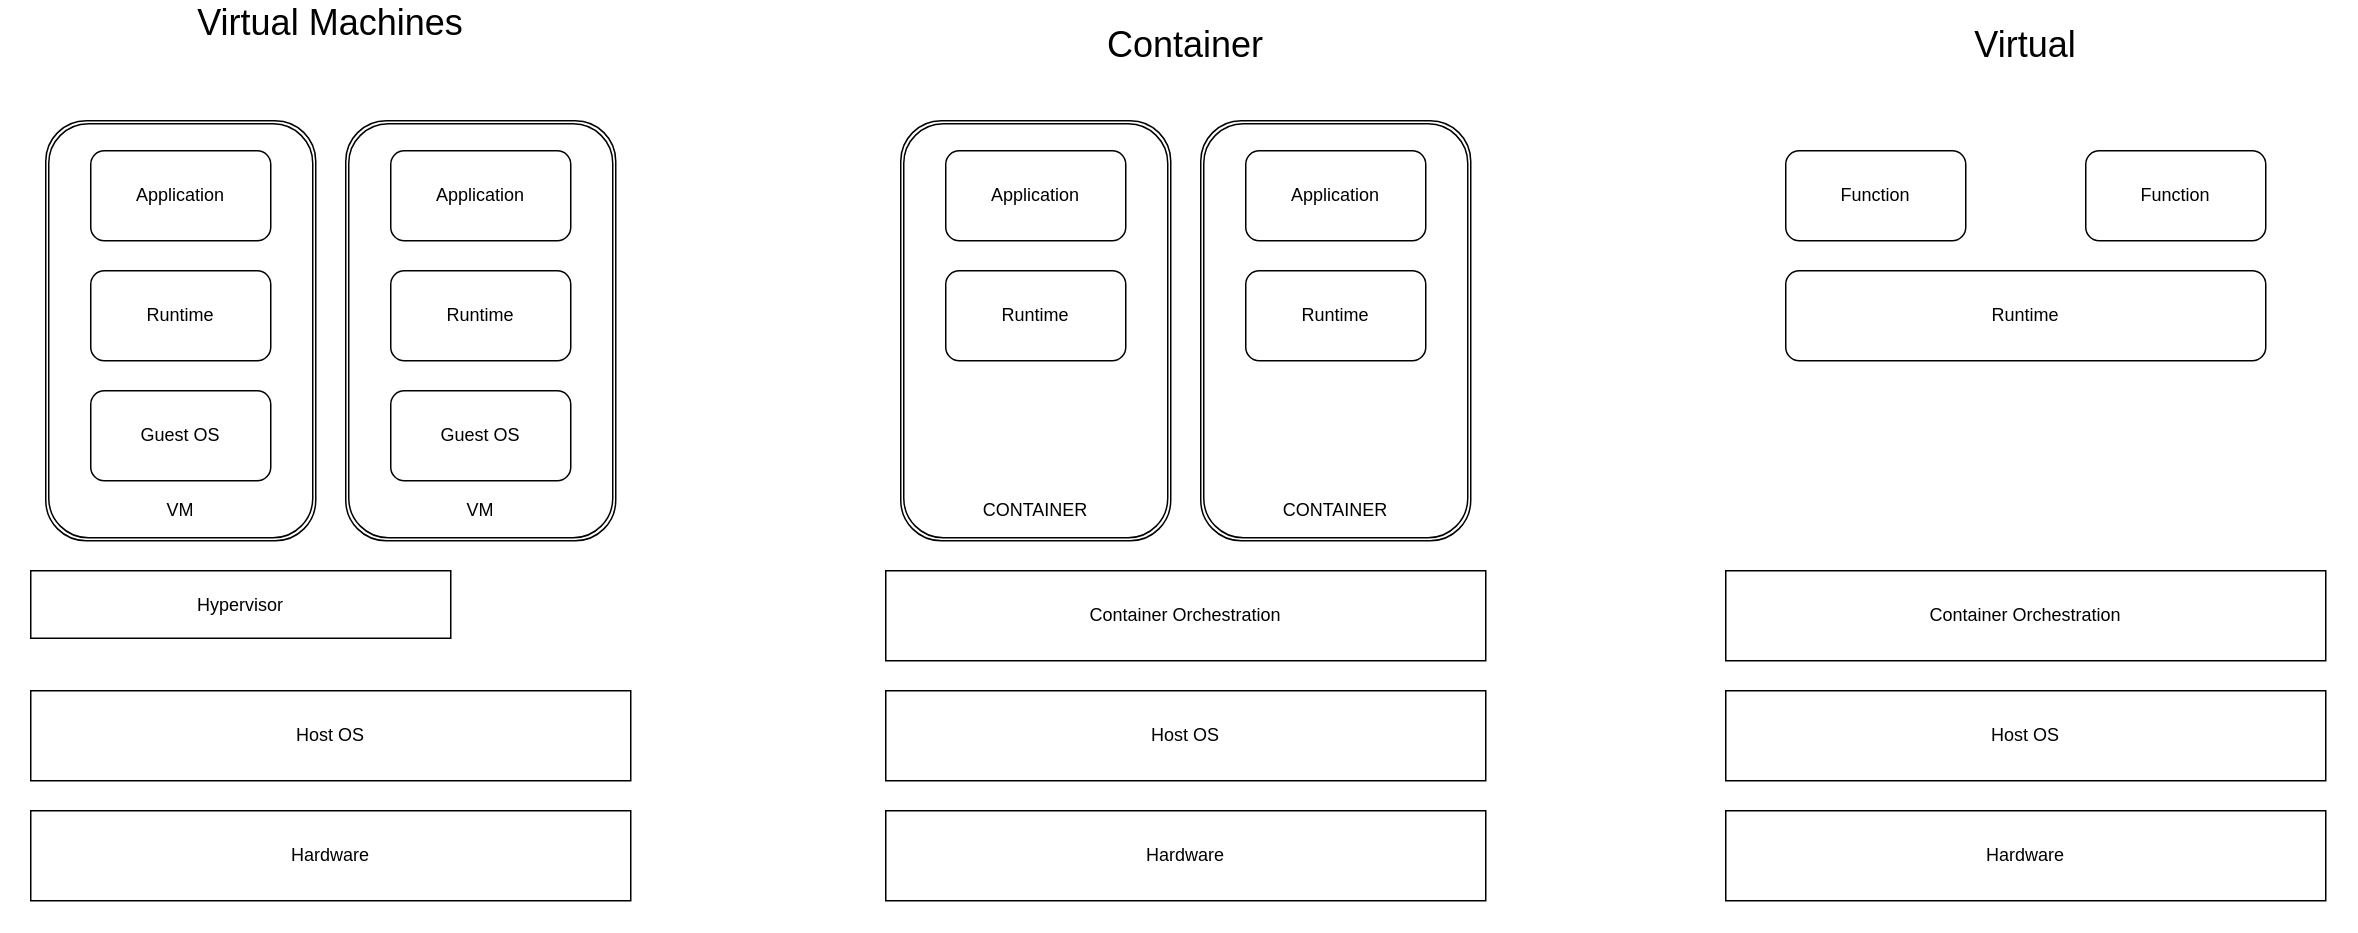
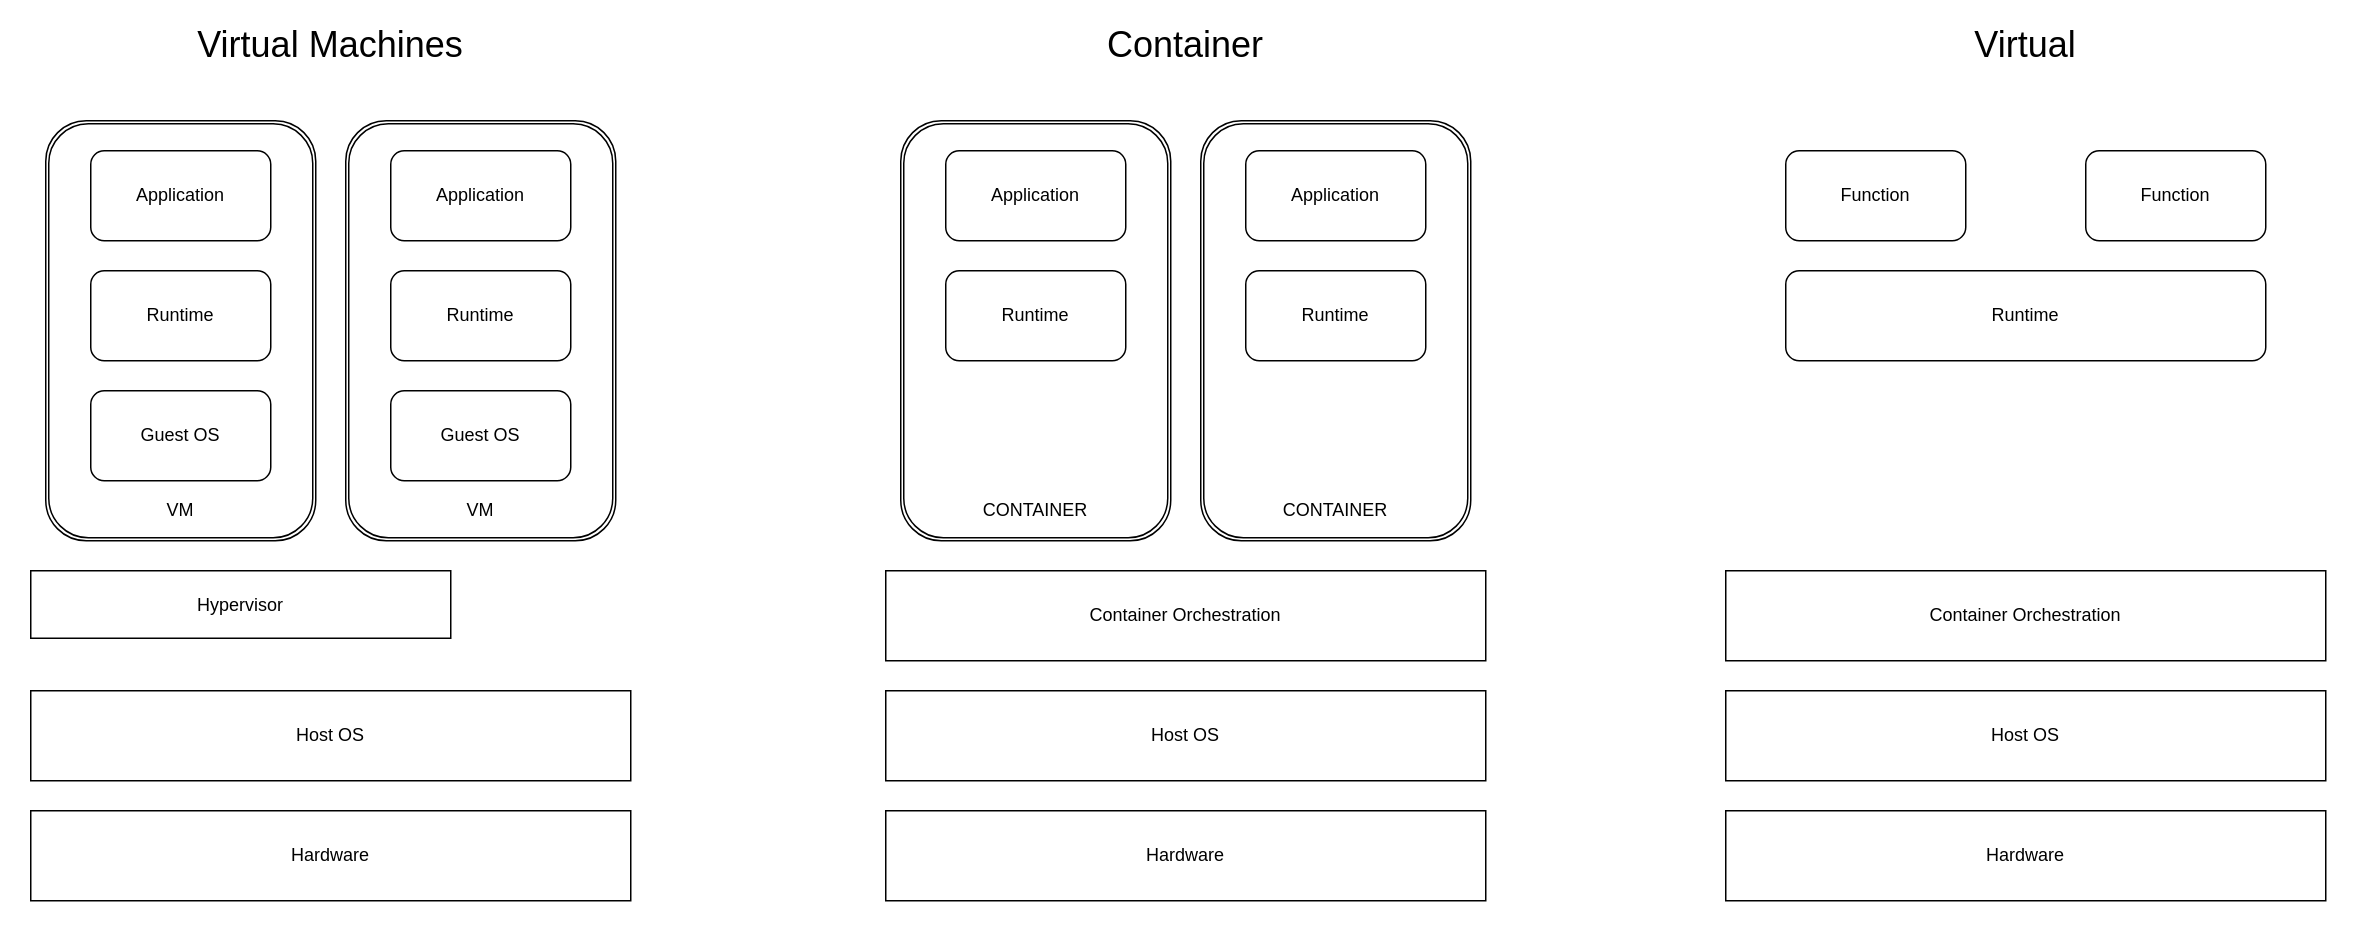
node "Virtual Machines": moved (331, 23) -> (331, 46)
